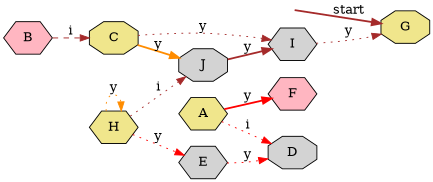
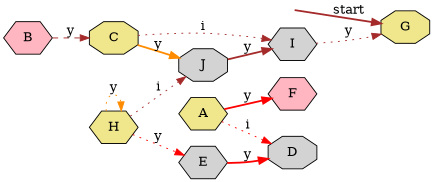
edge "C" -> "I": label "y" -> "i"
edge "B" -> "C": label "i" -> "y"
edge "E" -> "D": style dotted -> bold
